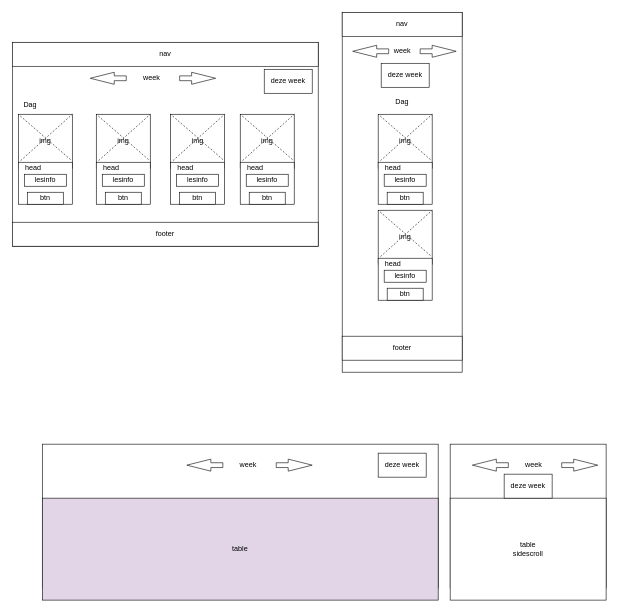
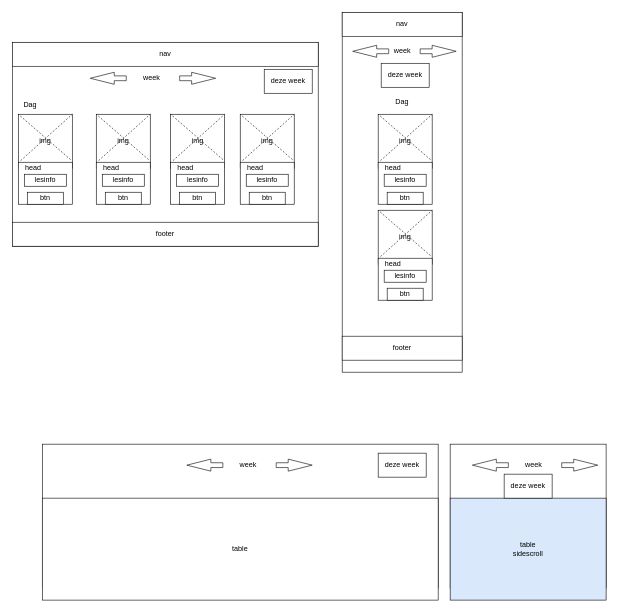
node "table": fillcolor #e1d5e7 -> #ffffff
node "table sidescroll": fillcolor #ffffff -> #dae8fc
